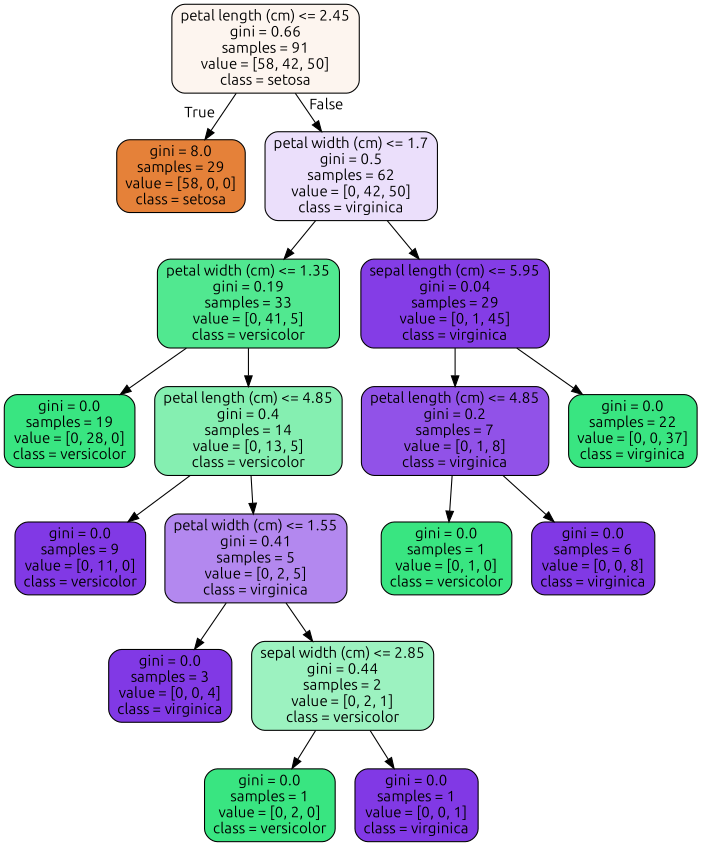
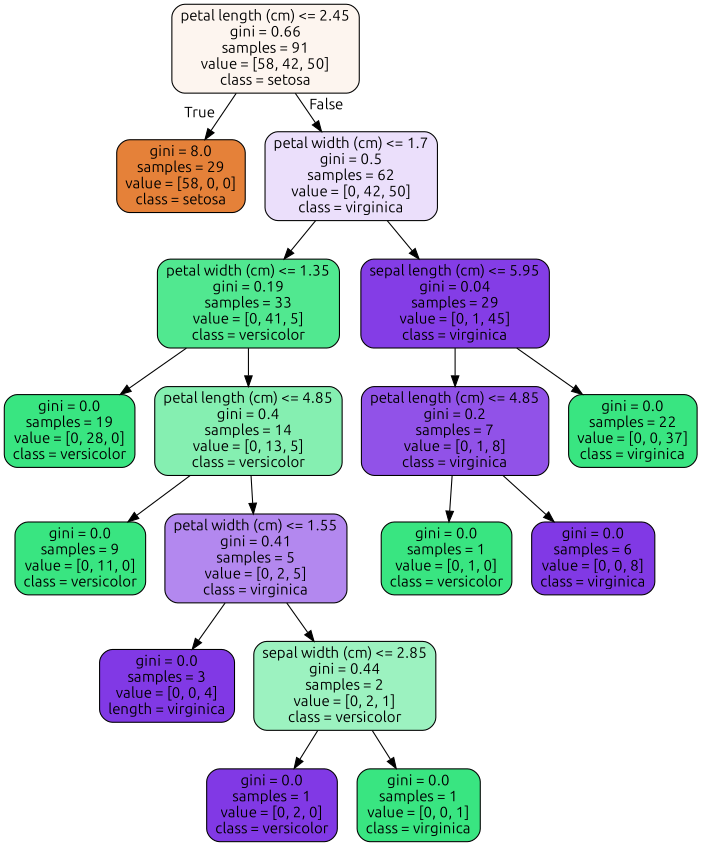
node "gini = 0.0 samples = 9 value = [0, 11, 0] class = versicolor": fillcolor #8139e5 -> #39e581
node "gini = 0.0 samples = 3 value = [0, 0, 4] class = virginica": label "gini = 0.0 samples = 3 value = [0, 0, 4] class = virginica" -> "gini = 0.0 samples = 3 value = [0, 0, 4] length = virginica"
node "gini = 0.0 samples = 1 value = [0, 2, 0] class = versicolor": fillcolor #39e581 -> #8139e5
node "gini = 0.0 samples = 1 value = [0, 0, 1] class = virginica": fillcolor #8139e5 -> #39e581
